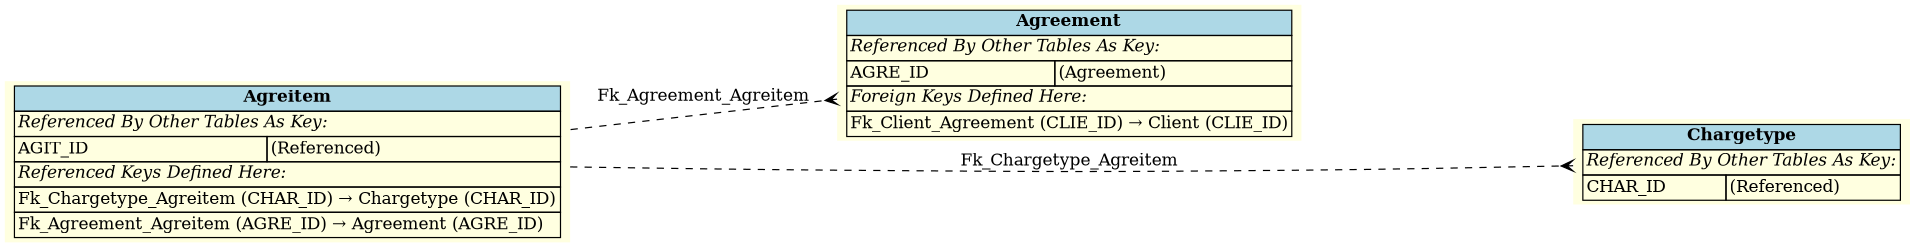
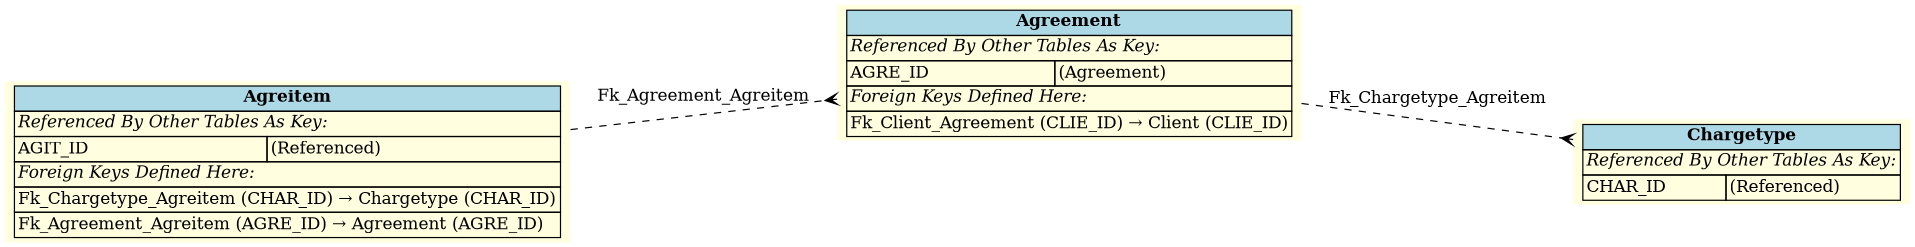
edge "Agreitem" -- "Chargetype": now "Agreement" -- "Chargetype"
node "Agreitem": text "Referenced Keys Defined Here:" -> "Foreign Keys Defined Here:"
